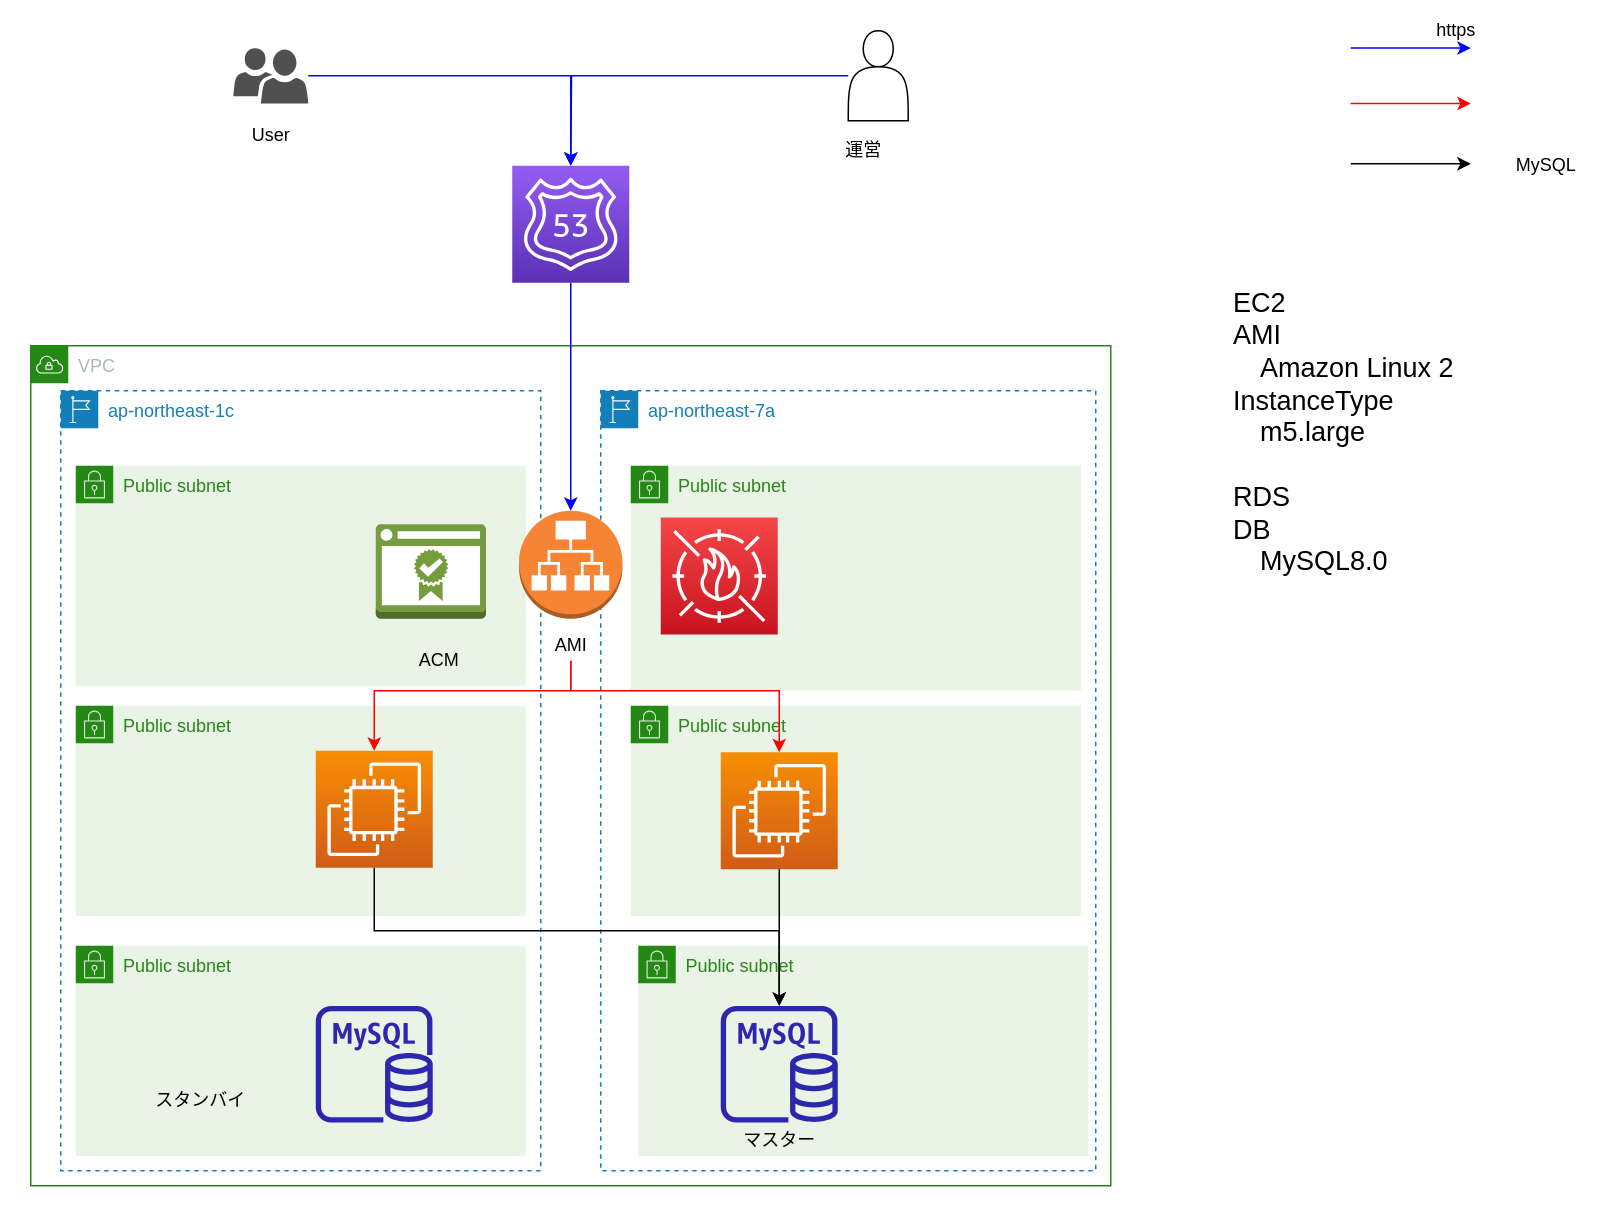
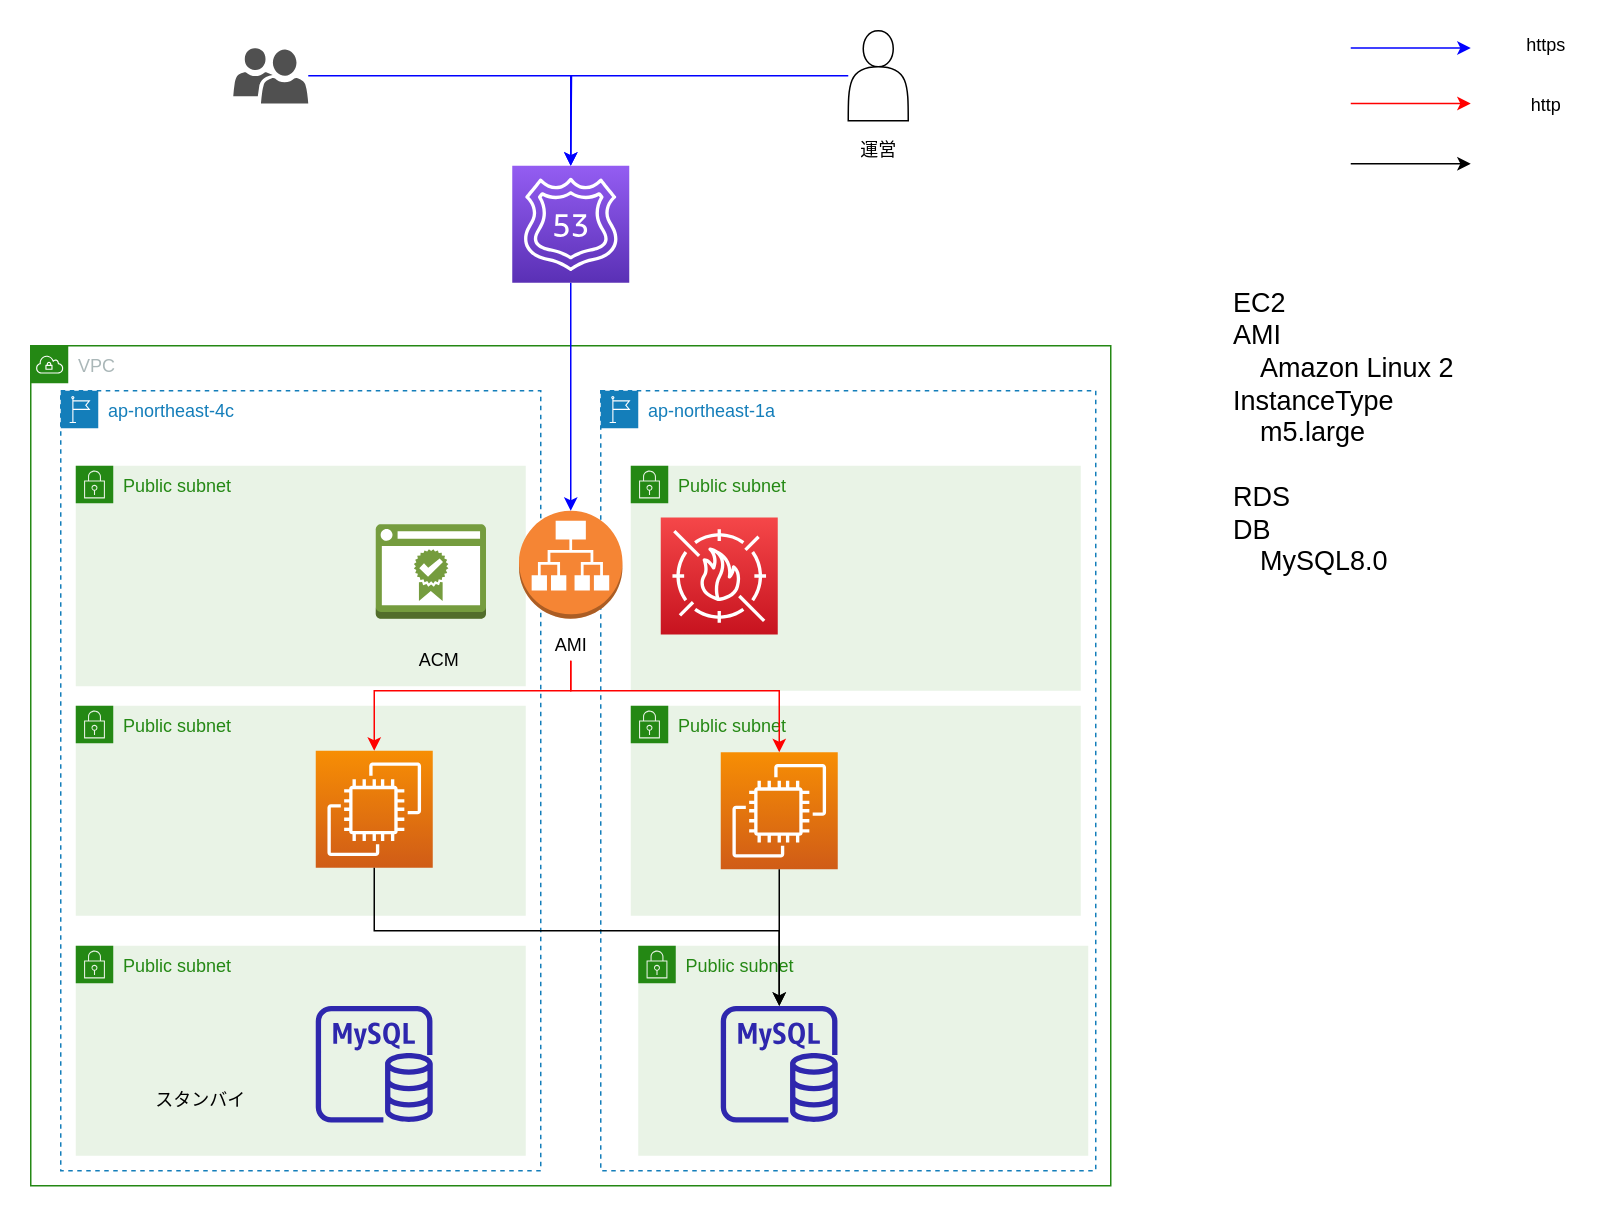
node "https": moved (1456, 31) -> (1546, 46)
node "http": added
node "User": removed
node "運営": moved (863, 151) -> (878, 151)
node "MySQL": removed
node "ap-northeast-1c": label "ap-northeast-1c" -> "ap-northeast-4c"
node "ap-northeast-7a": label "ap-northeast-7a" -> "ap-northeast-1a"
node "マスター": removed
